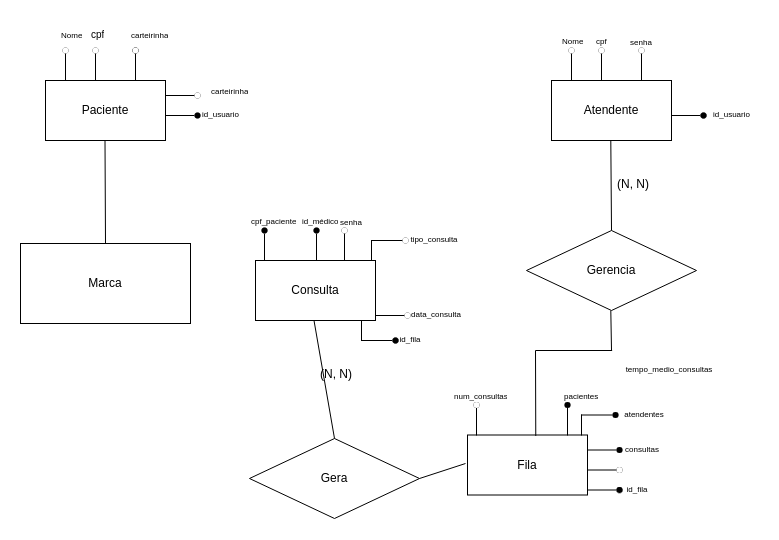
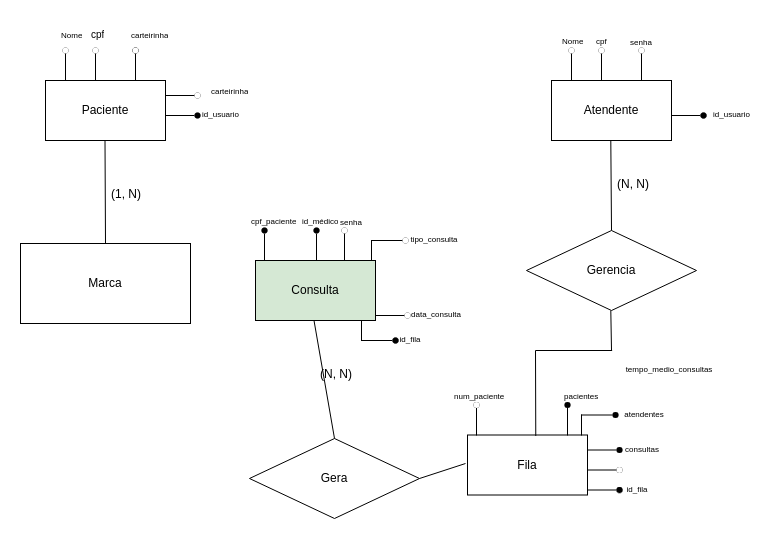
node "(1, N)": added
node "Consulta": fillcolor #ffffff -> #d5e8d4
node "num_consultas": label "num_consultas" -> "num_paciente"
